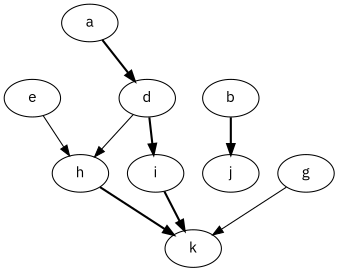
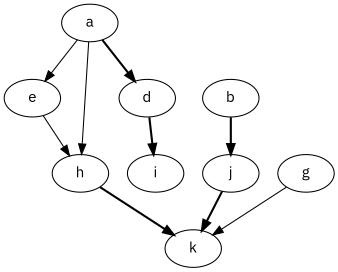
edge "a" -> "e": added
edge "d" -> "h": now "a" -> "h"
edge "i" -> "k": now "j" -> "k"
